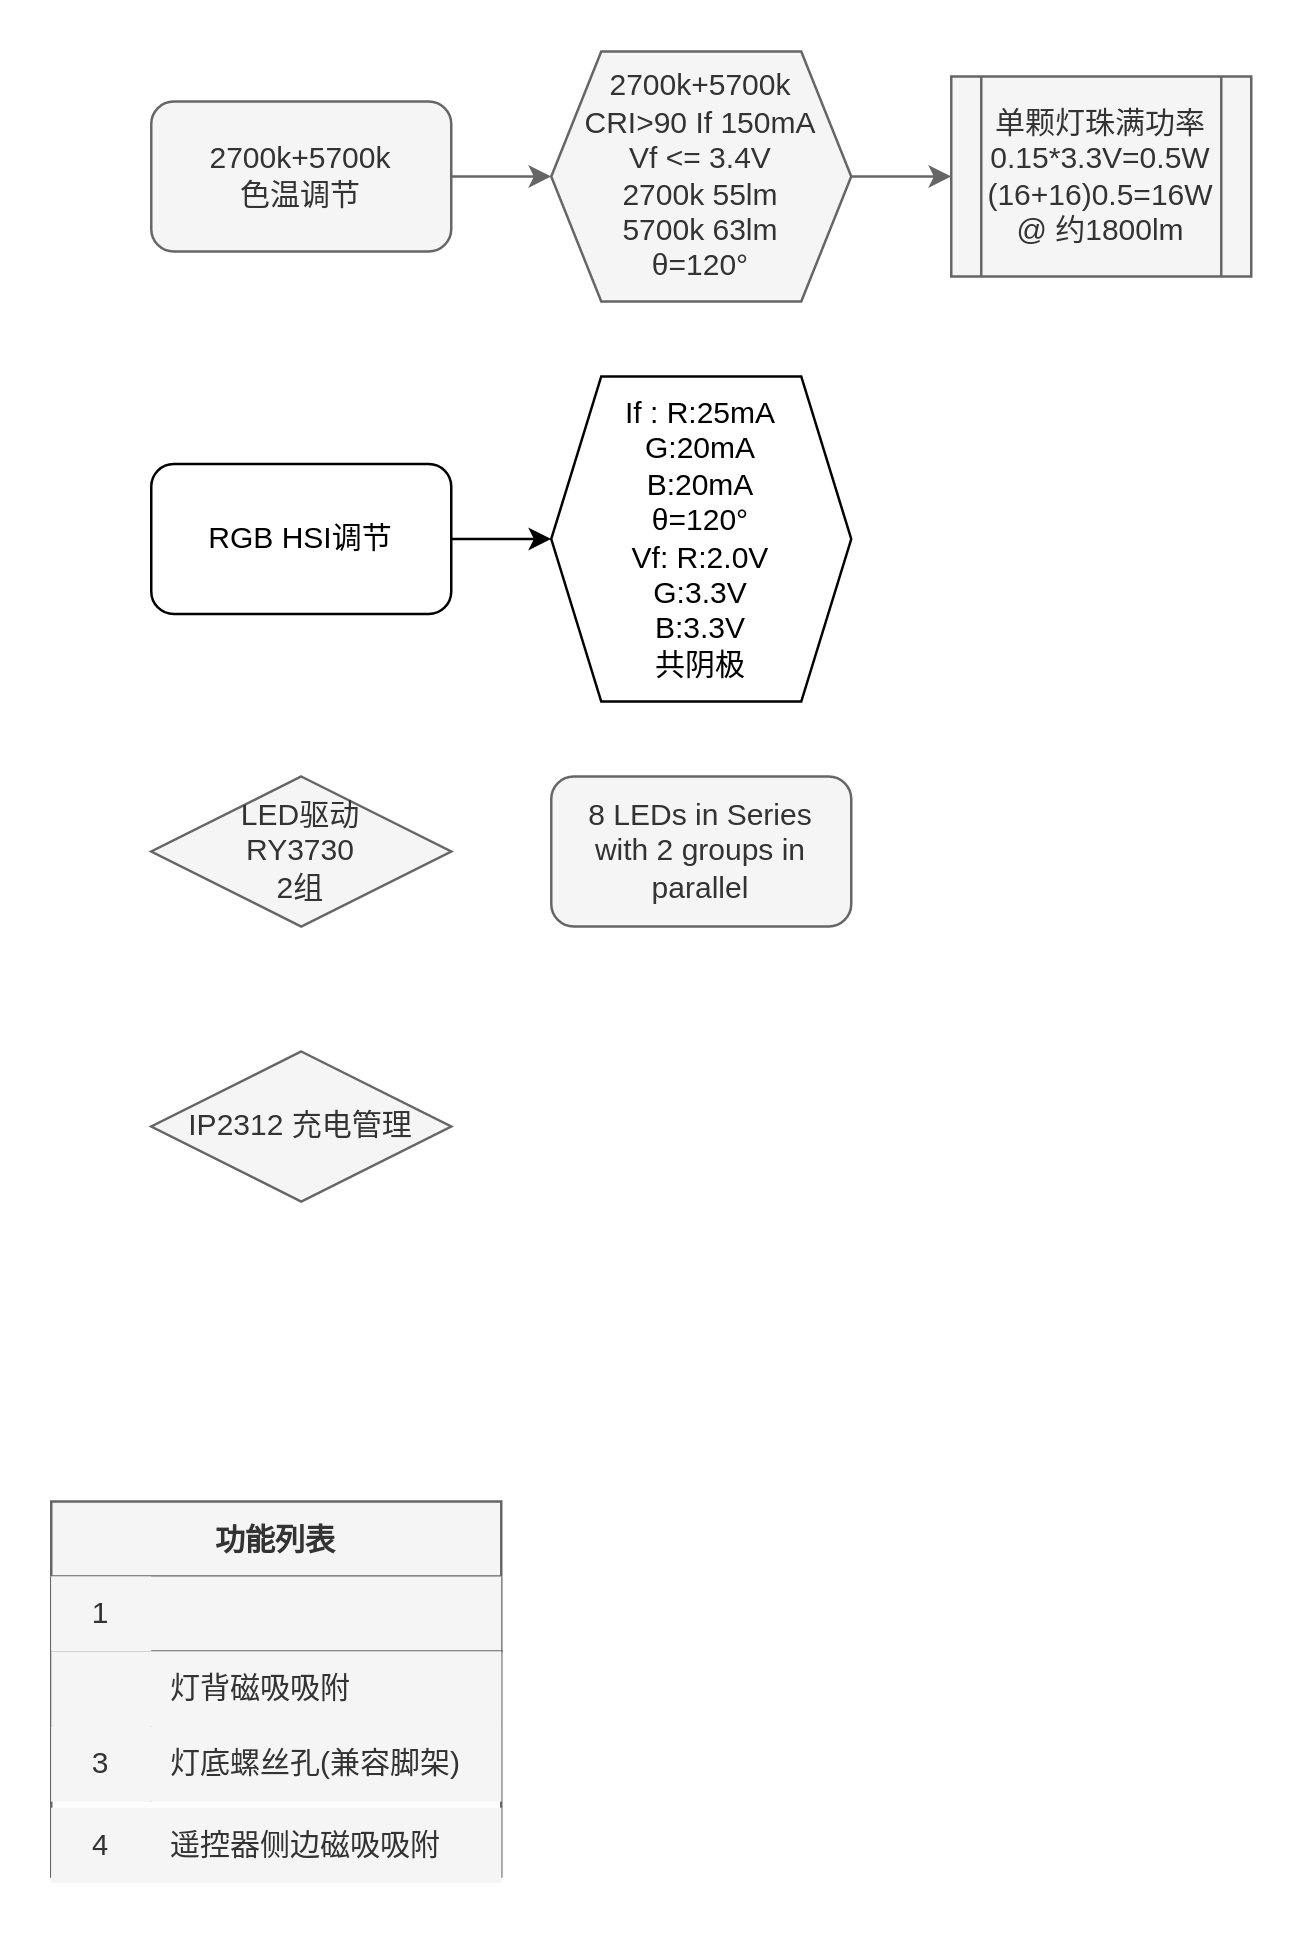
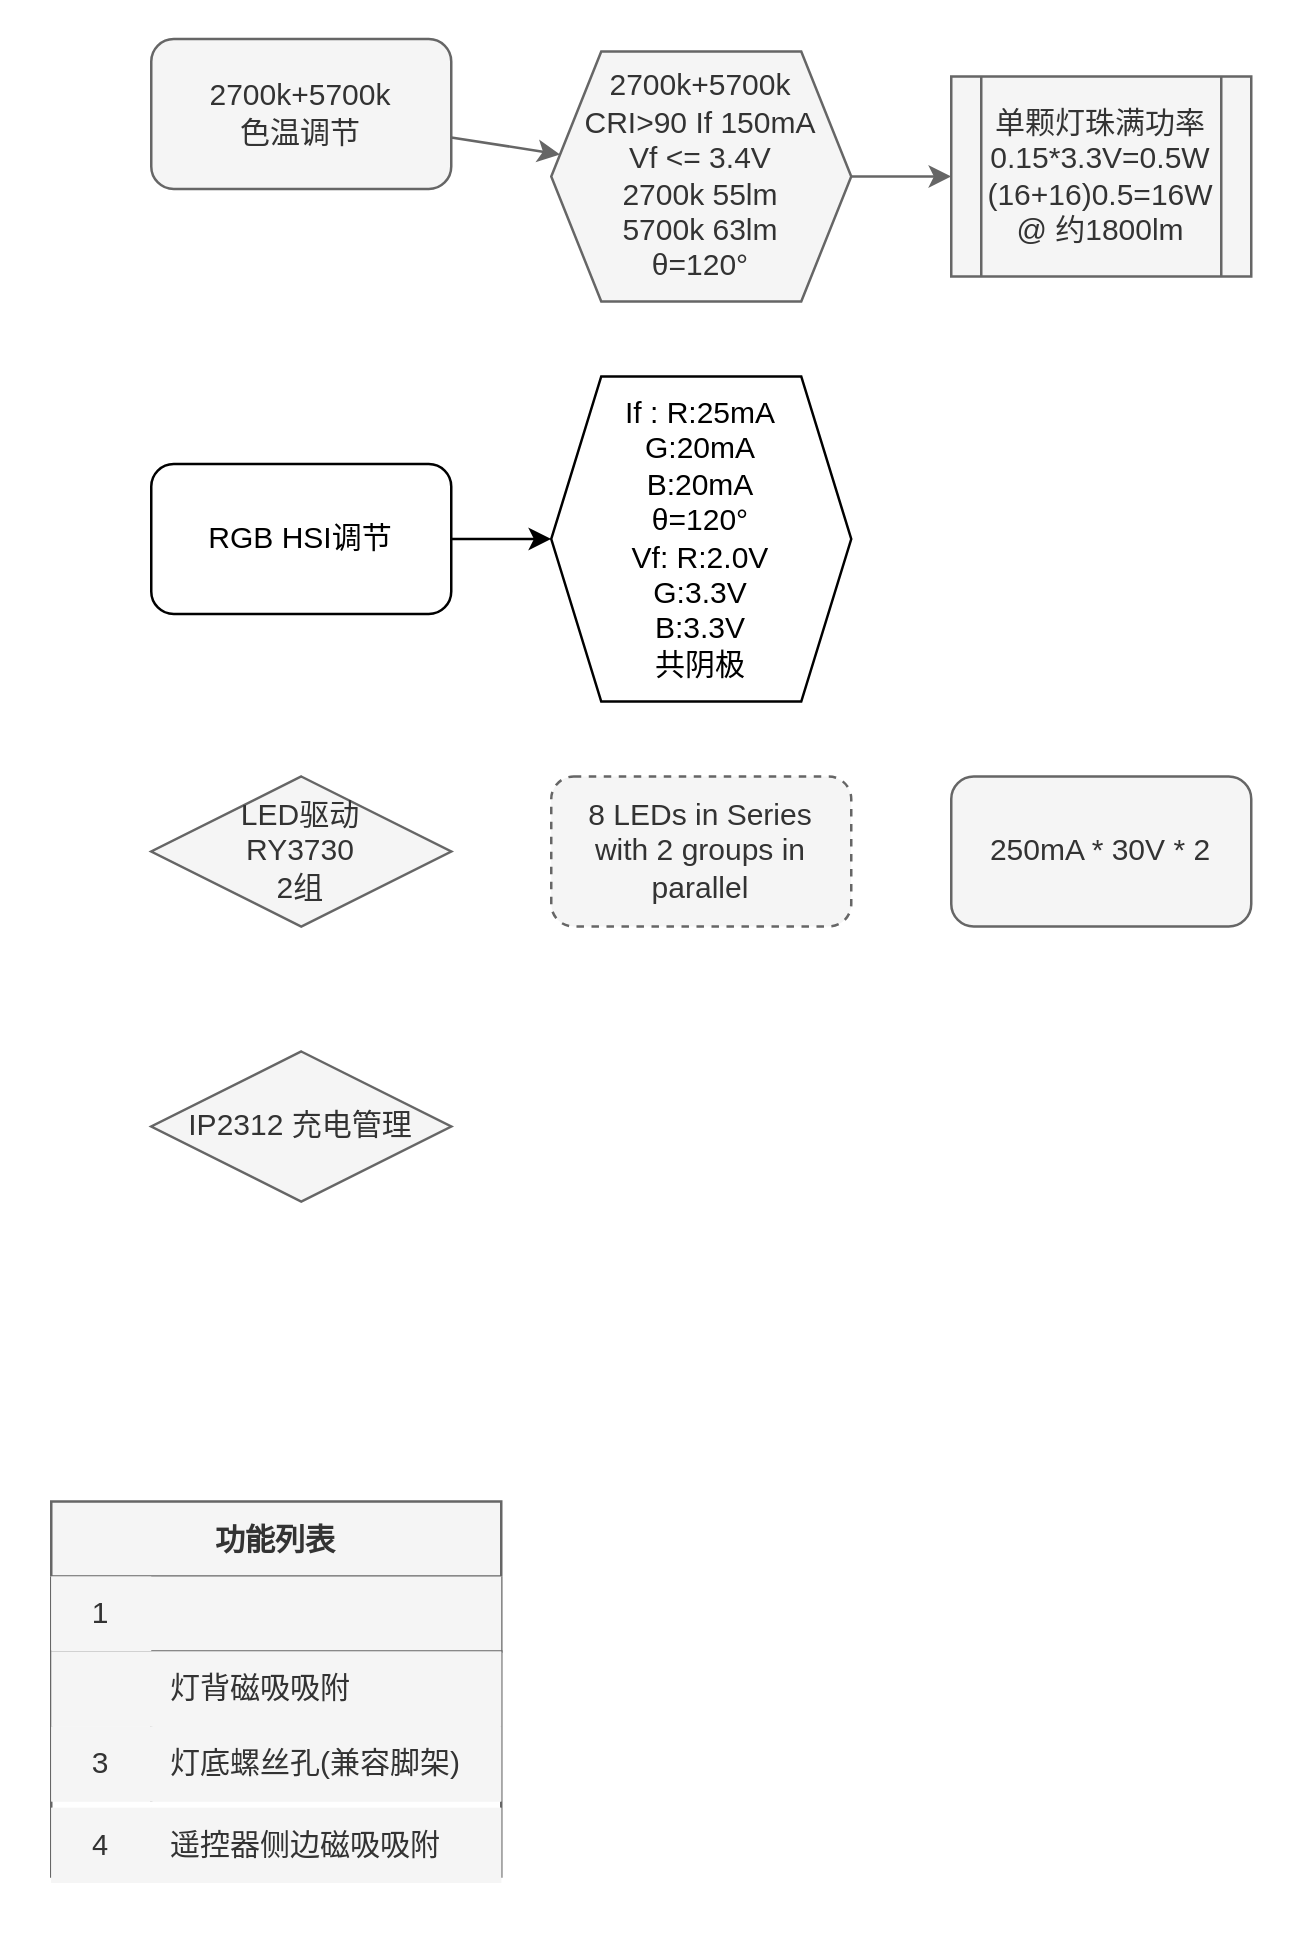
node "2700k+5700k 色温调节": moved (301, 176) -> (301, 114)
node "8 LEDs in Series with 2 groups in parallel": style solid -> dashed
node "250mA * 30V * 2": added
